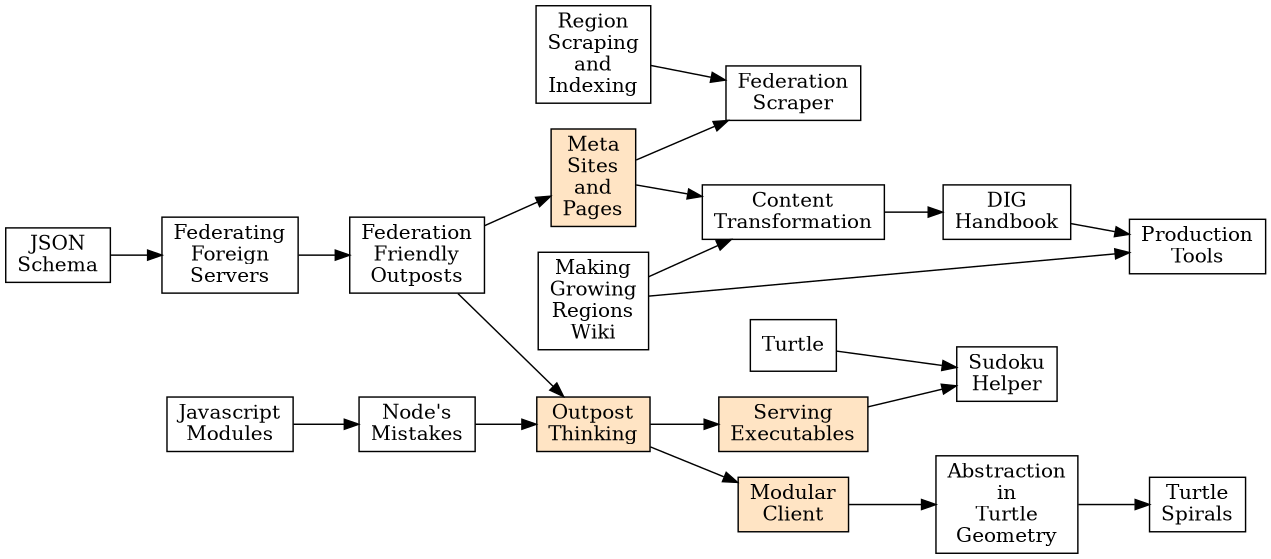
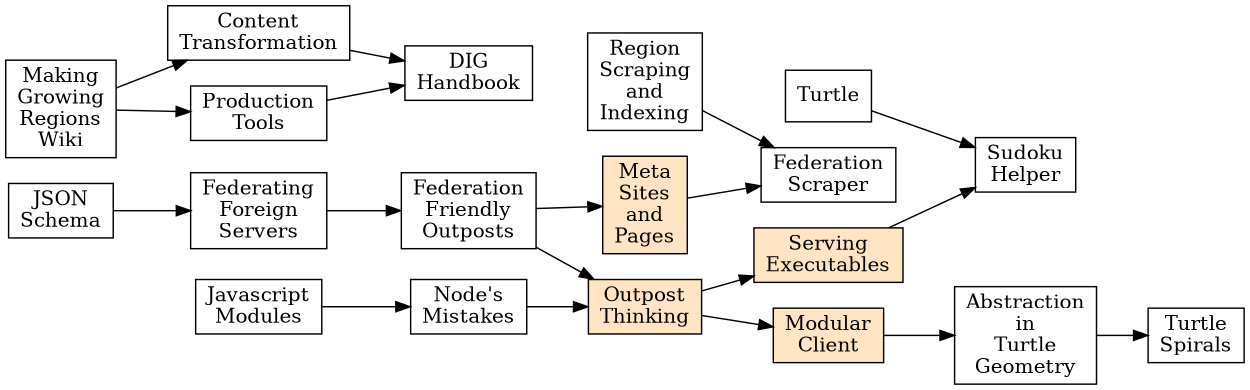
edge "Meta Sites and Pages" -> "Content Transformation": removed
edge "DIG Handbook" -> "Production Tools": reversed
